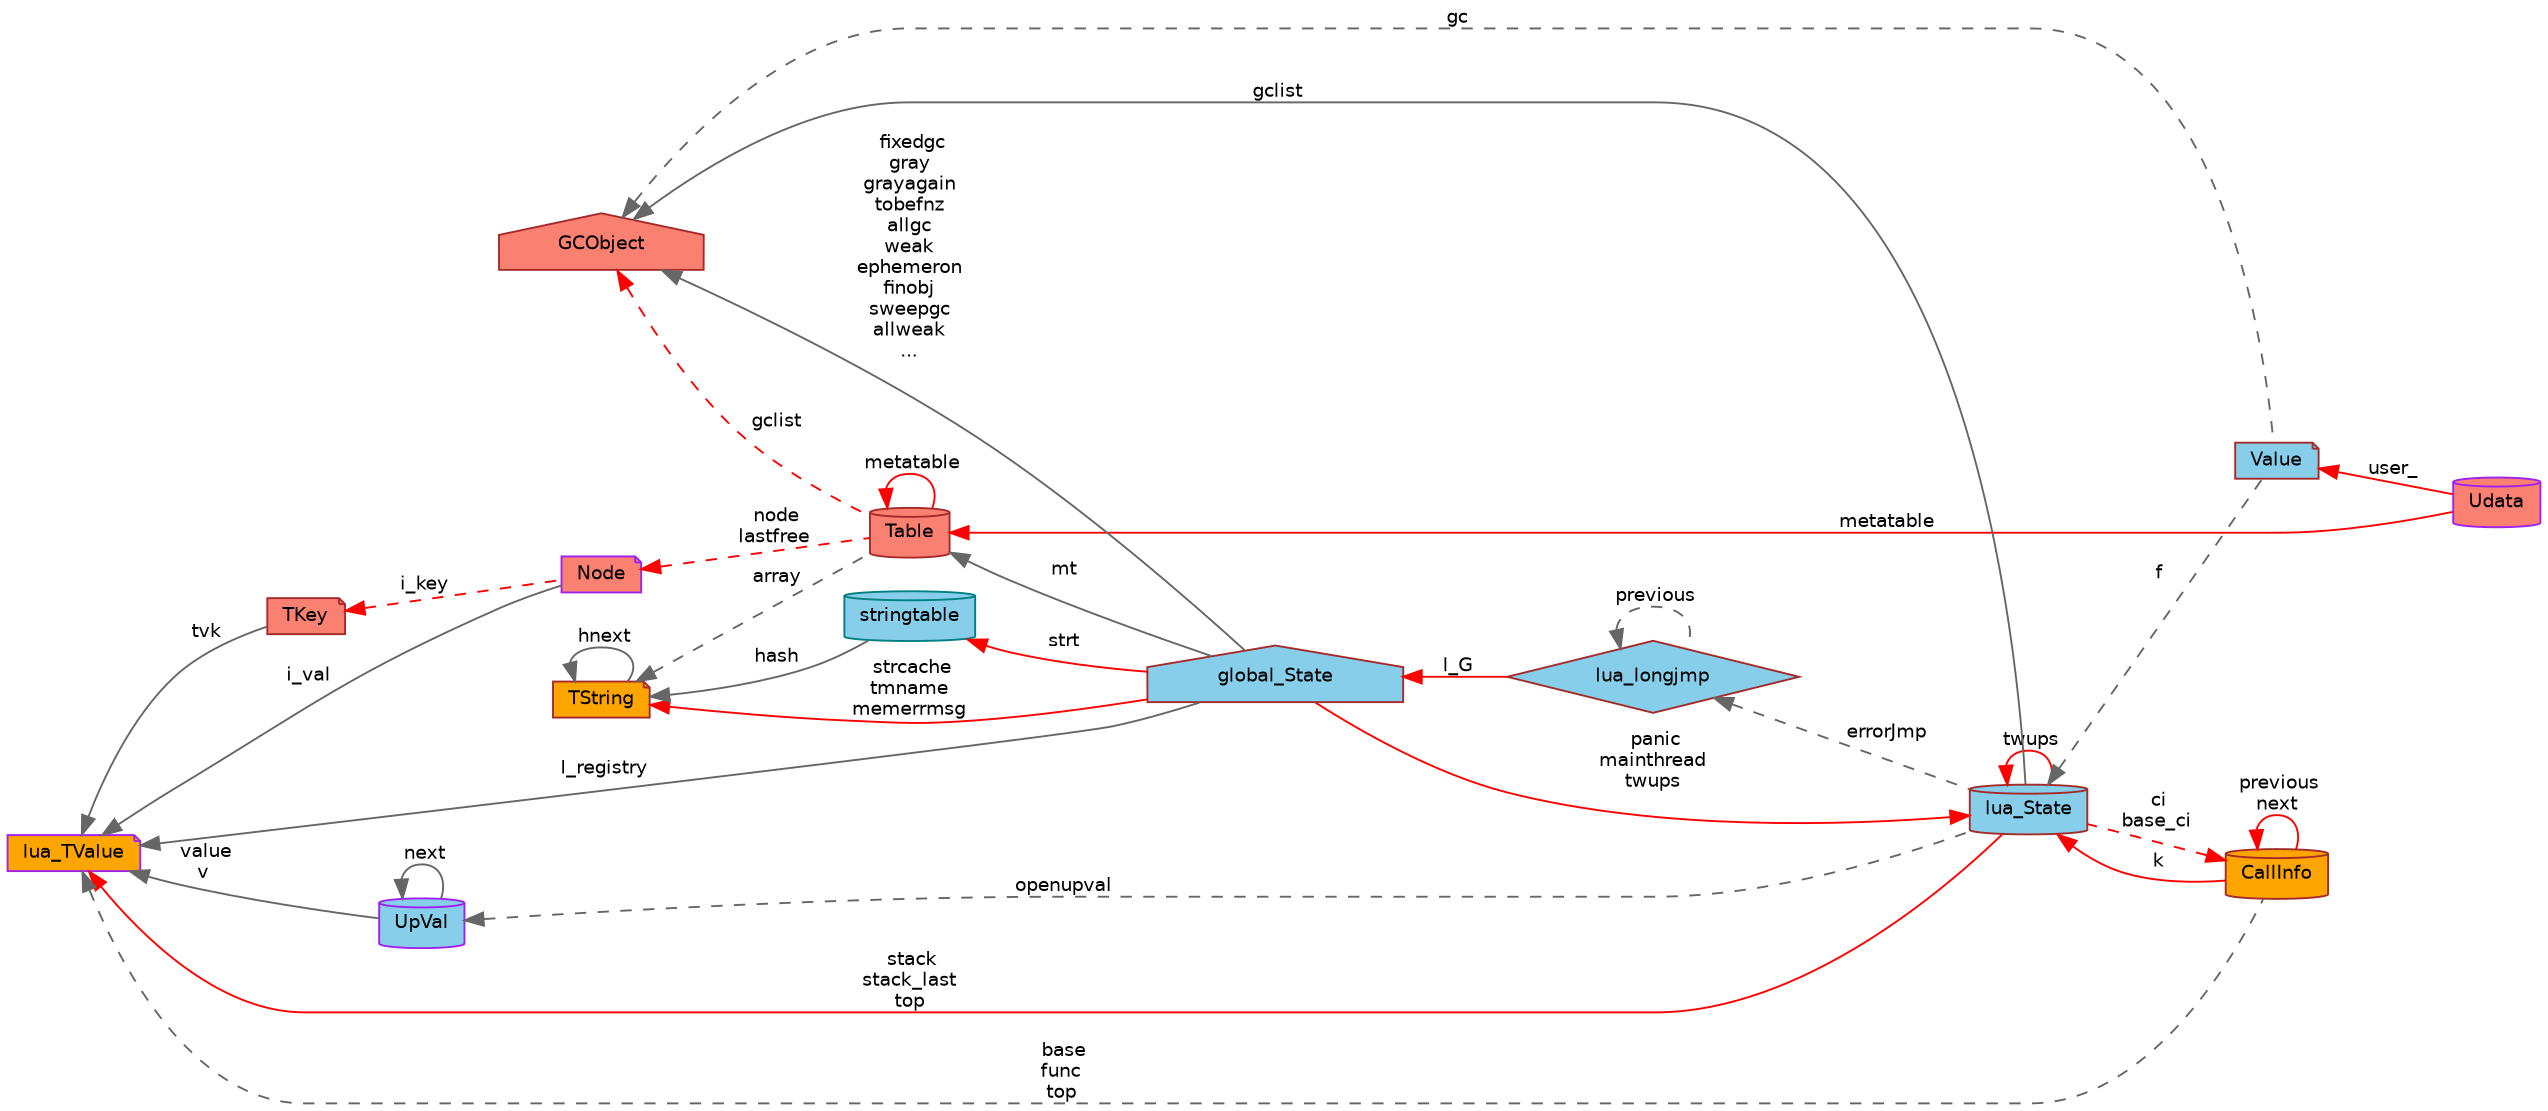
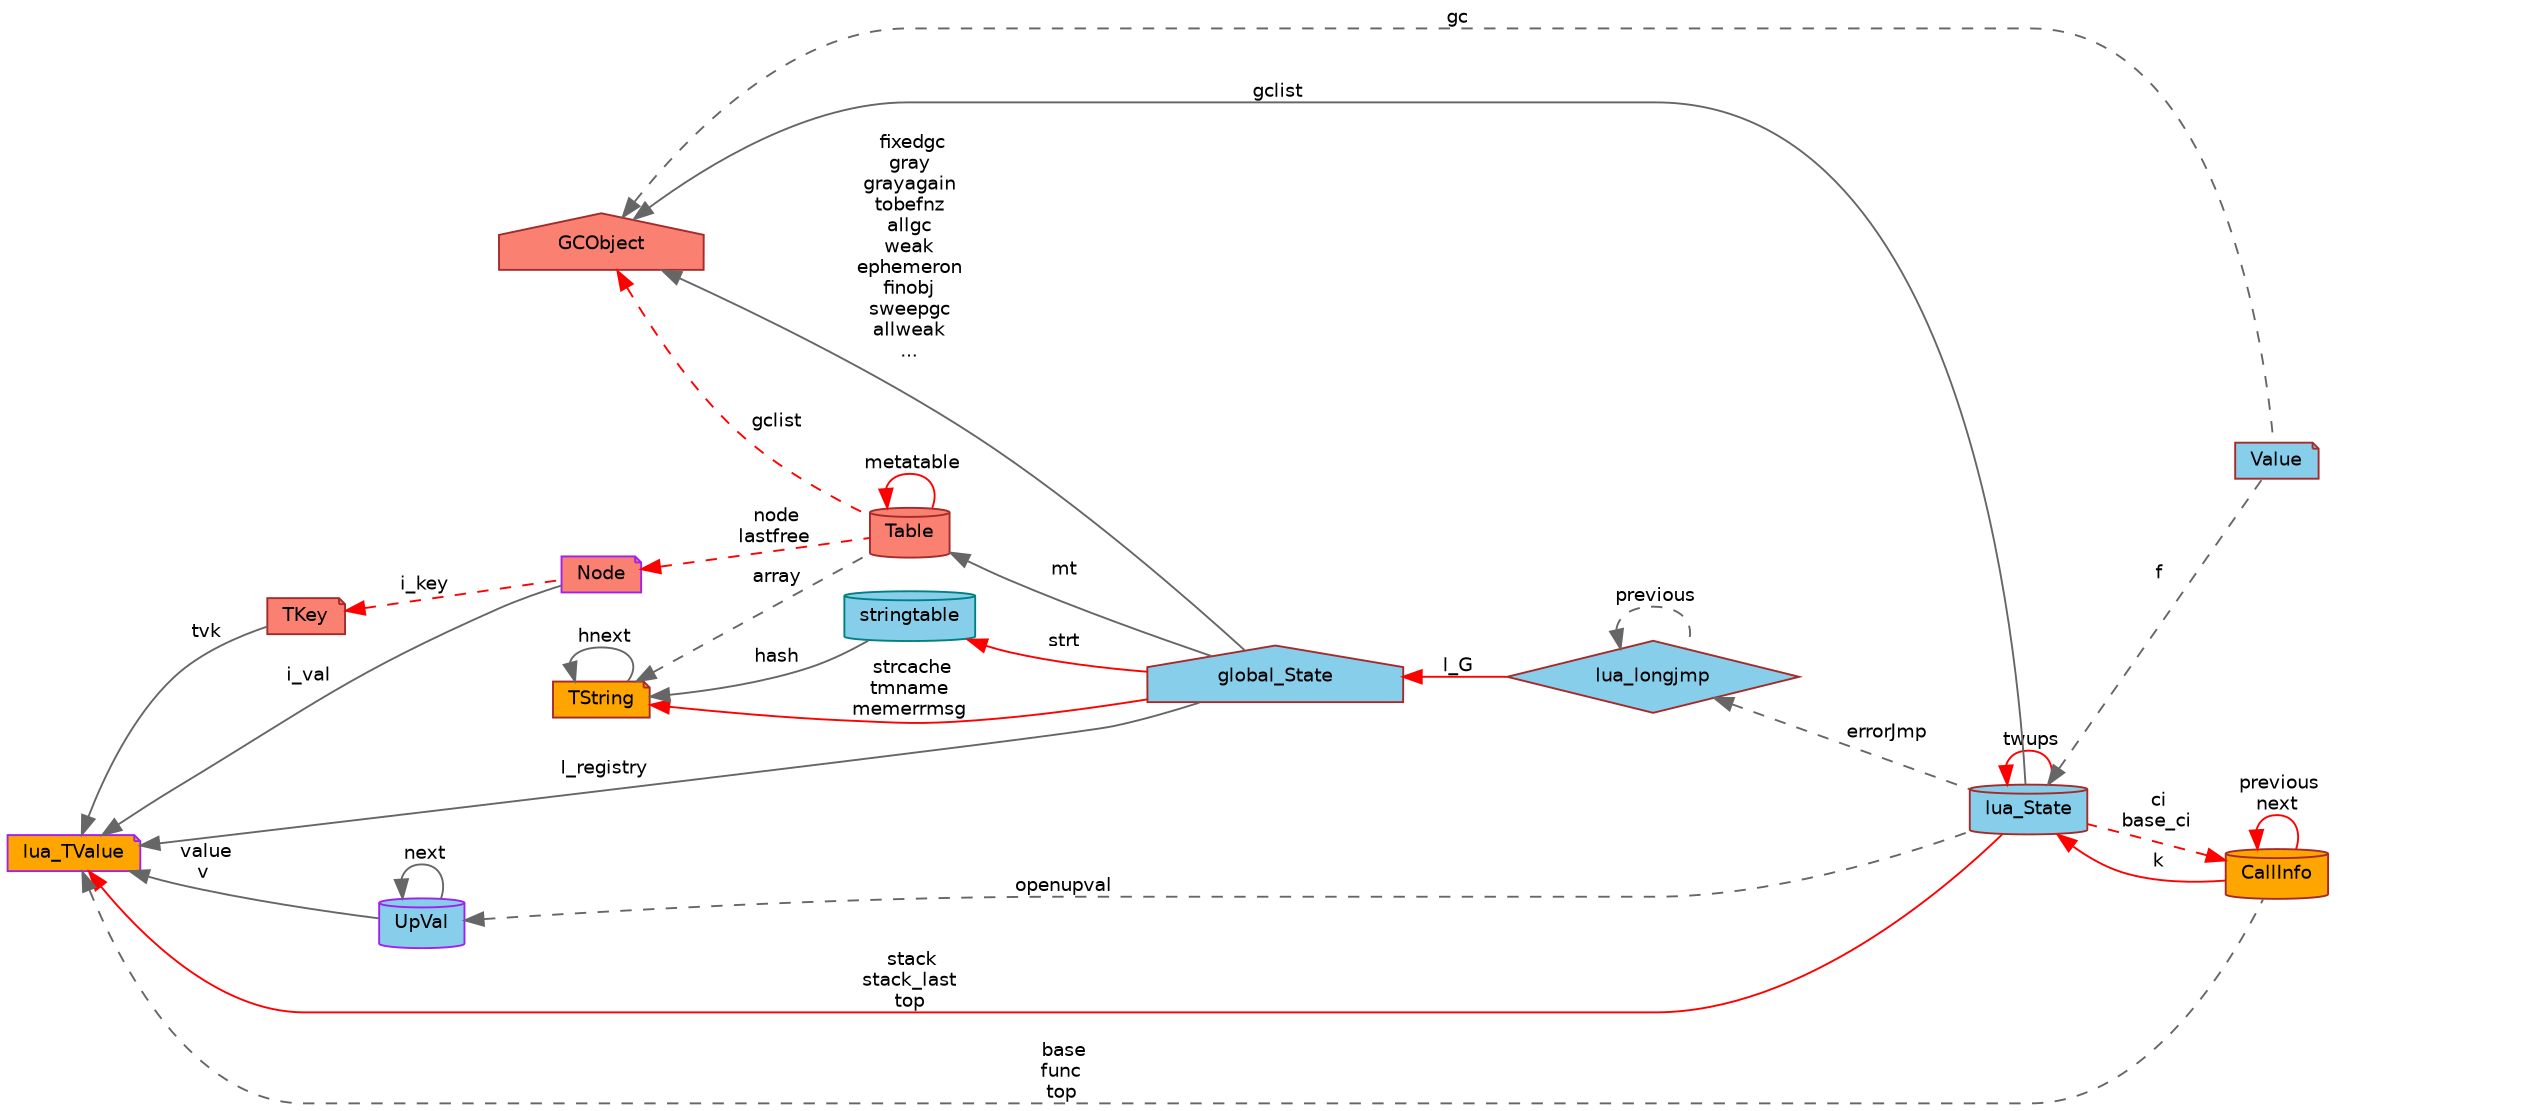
node "Udata": removed
edge "global_State" -> "lua_State": removed, label "panic mainthread twups"
